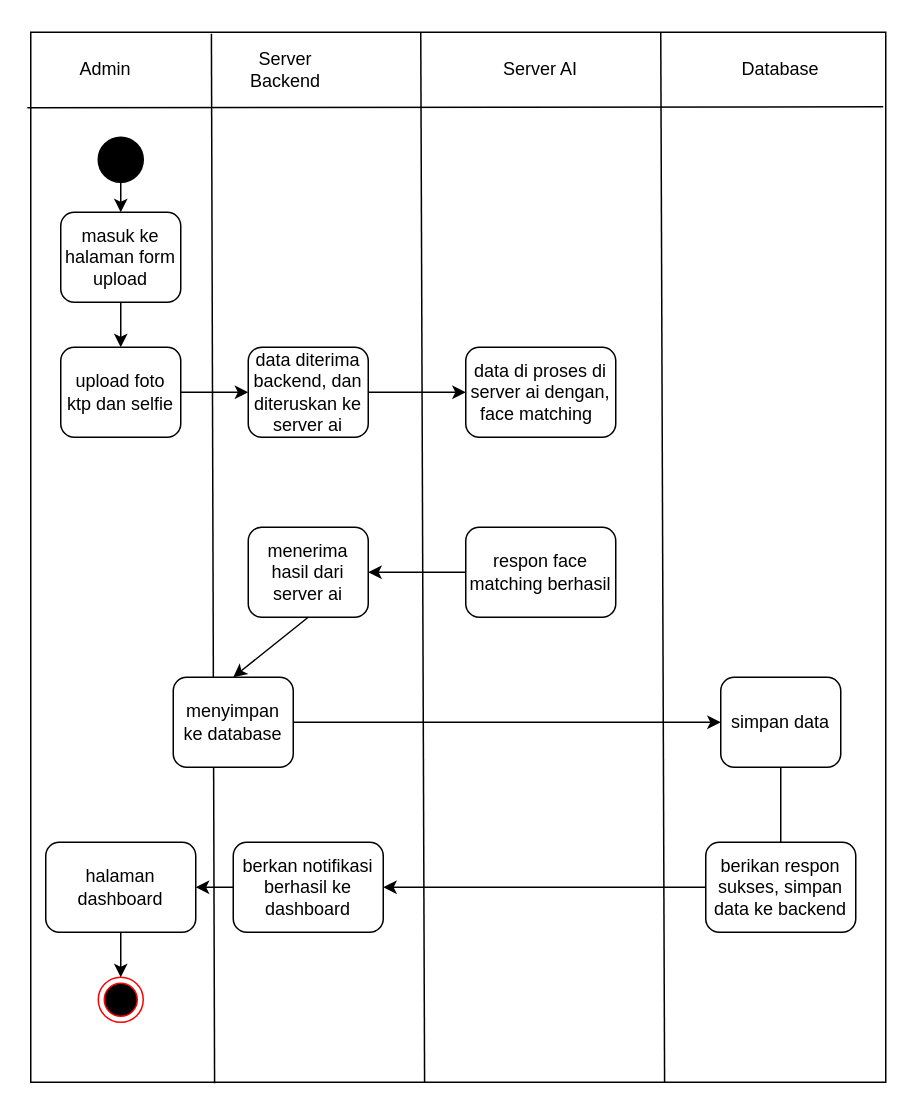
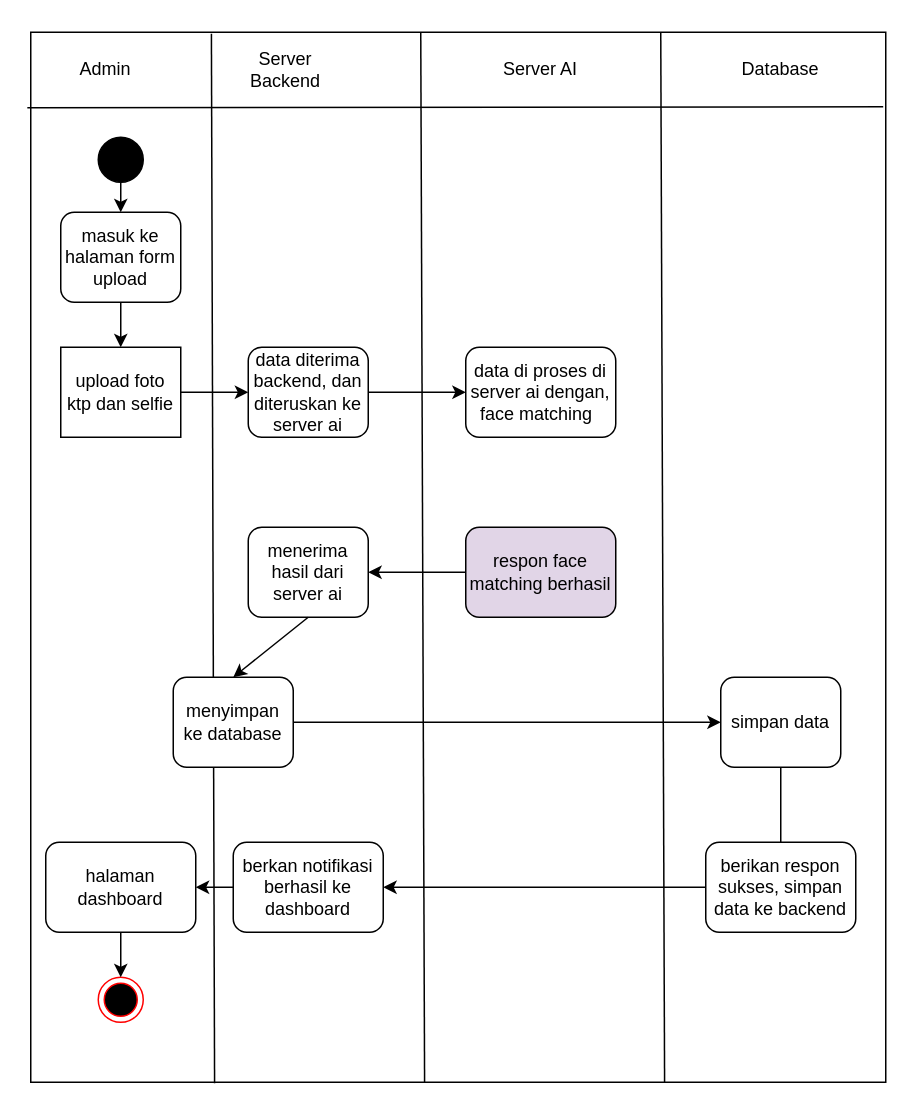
node "upload foto ktp dan selfie": shape rounded rectangle -> rectangle
node "respon face matching berhasil": fillcolor #ffffff -> #e1d5e7
